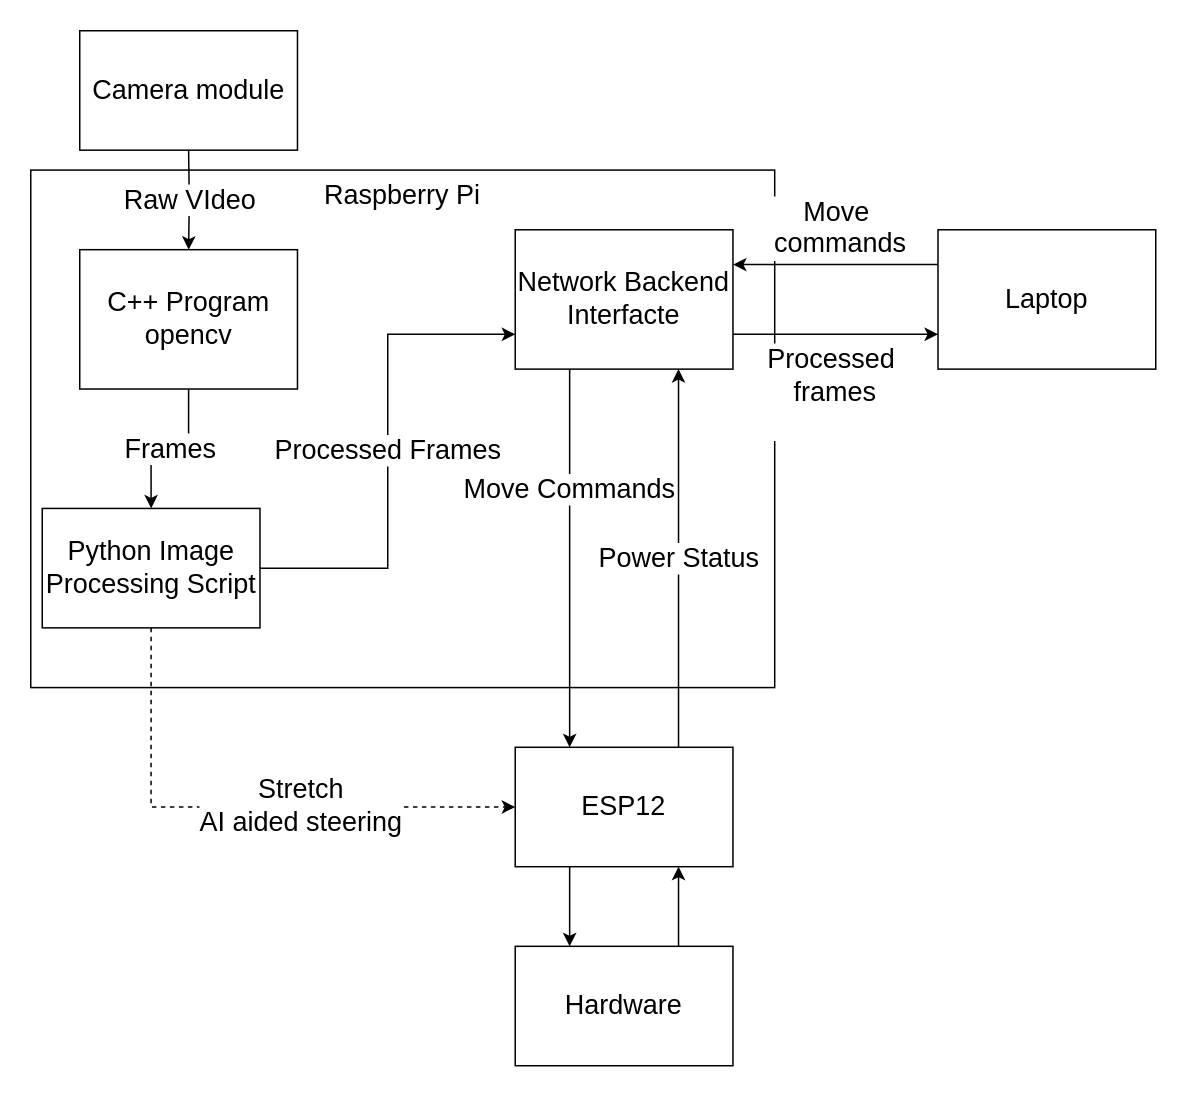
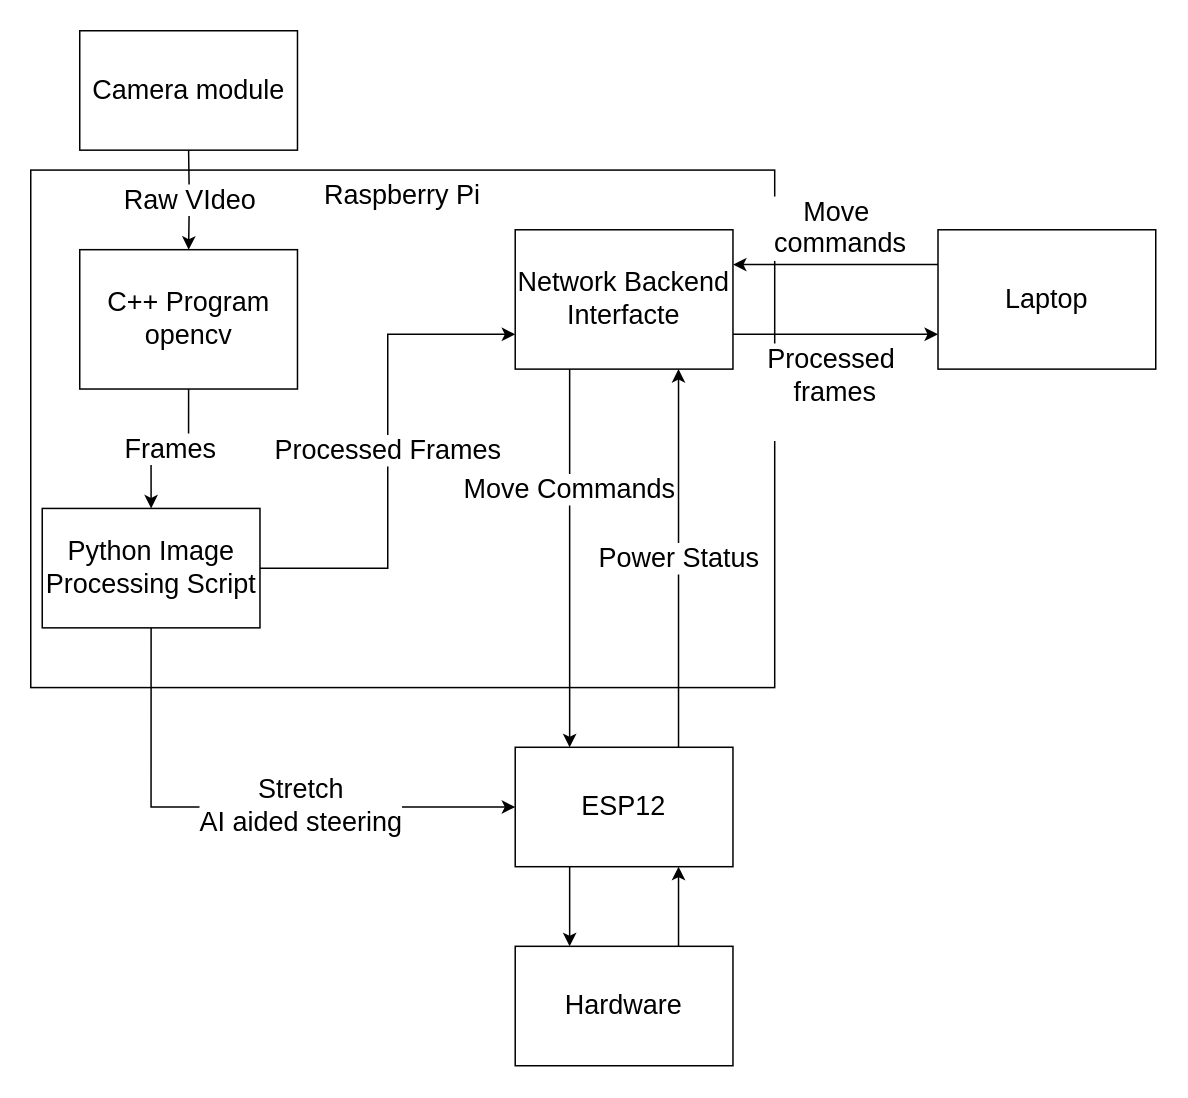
edge "Python Image Processing Script" -> "ESP12": style dashed -> solid
